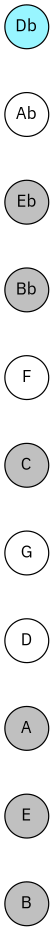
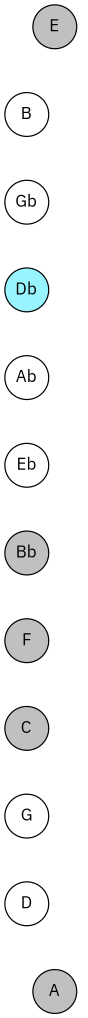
node "Gb": added
node "Eb": fillcolor gray -> white
node "F": fillcolor white -> gray
node "B": fillcolor gray -> white
